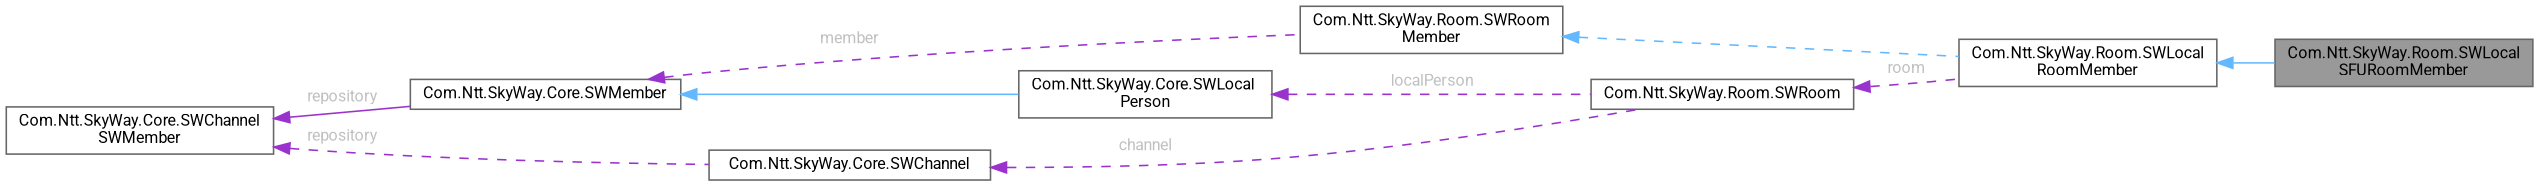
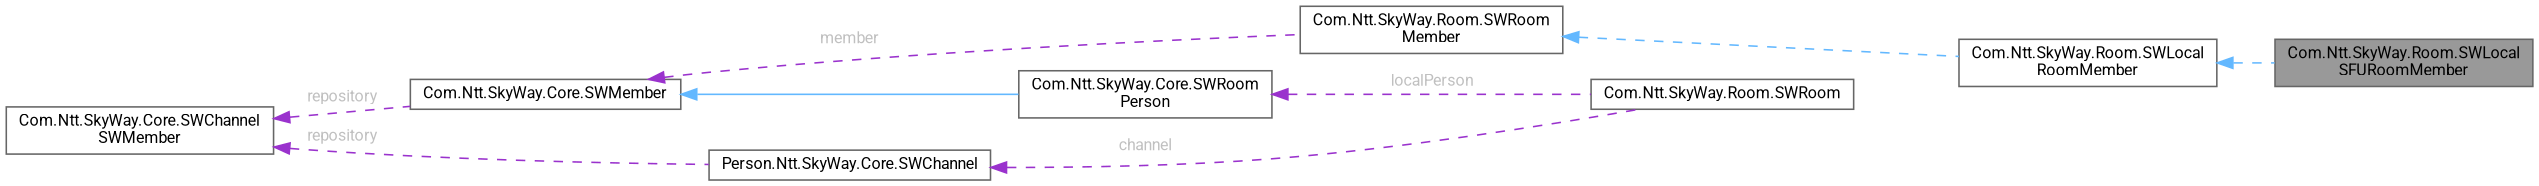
edge "Com.Ntt.SkyWay.Room.SWLocal SFURoomMember" -> "Com.Ntt.SkyWay.Room.SWLocal RoomMember": style solid -> dashed
edge "Com.Ntt.SkyWay.Room.SWLocal RoomMember" -> "Com.Ntt.SkyWay.Room.SWRoom": removed, label "room"
node "Com.Ntt.SkyWay.Core.SWLocal Person": label "Com.Ntt.SkyWay.Core.SWLocal Person" -> "Com.Ntt.SkyWay.Core.SWRoom Person"
edge "Com.Ntt.SkyWay.Core.SWMember" -> "Com.Ntt.SkyWay.Core.SWChannel SWMember": style solid -> dashed
node "Com.Ntt.SkyWay.Core.SWChannel": label "Com.Ntt.SkyWay.Core.SWChannel" -> "Person.Ntt.SkyWay.Core.SWChannel"
